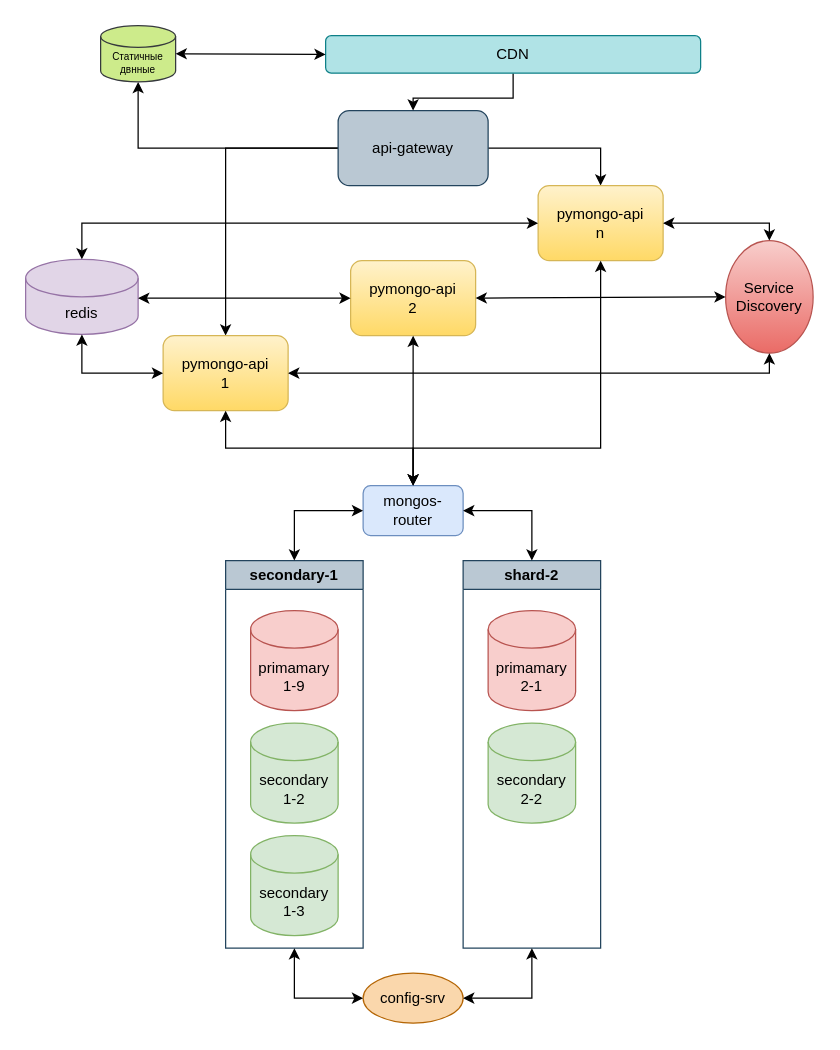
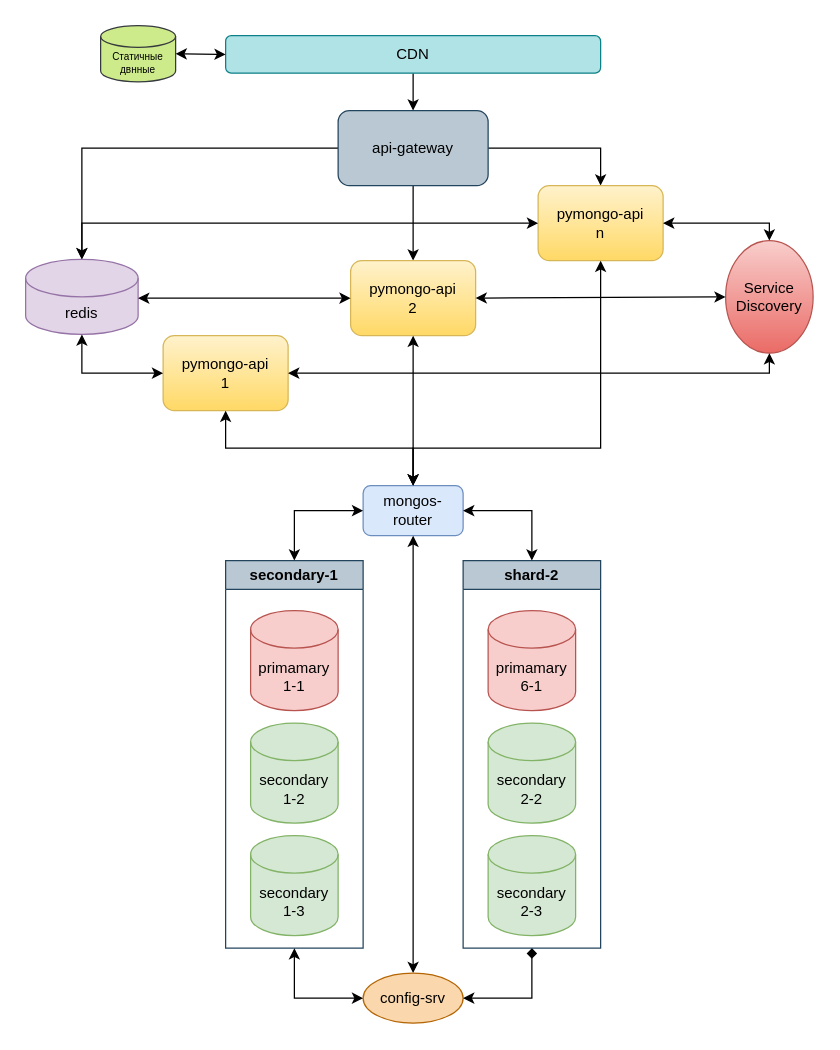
node "CDN": moved (513, 54) -> (413, 54)
edge "api-gateway" -> "Статичные двнные": now "api-gateway" -> "pymongo-api 2"
edge "api-gateway" -> "pymongo-api 1": now "api-gateway" -> "redis"
node "primamary 1-9": label "primamary 1-9" -> "primamary 1-1"
node "primamary 2-1": label "primamary 2-1" -> "primamary 6-1"
edge "mongos-router" -- "config-srv": added
node "secondary 2-3": added
edge "shard-2" -- "config-srv": arrowhead classic -> diamond
